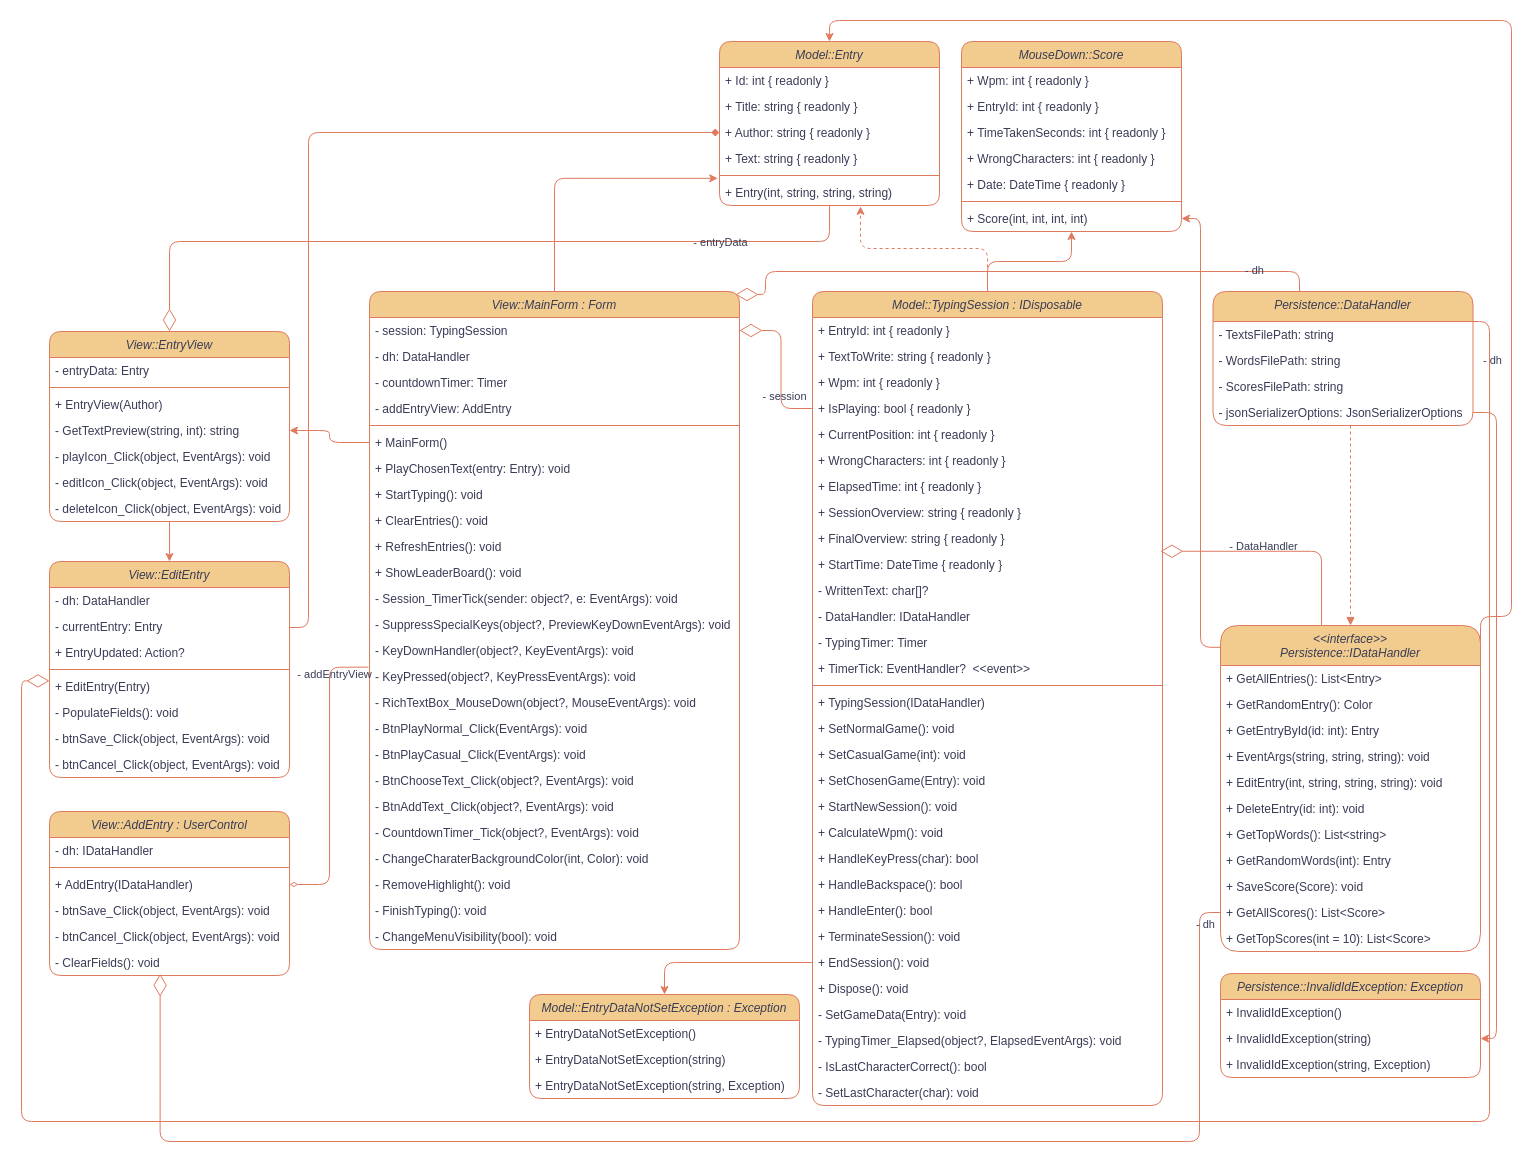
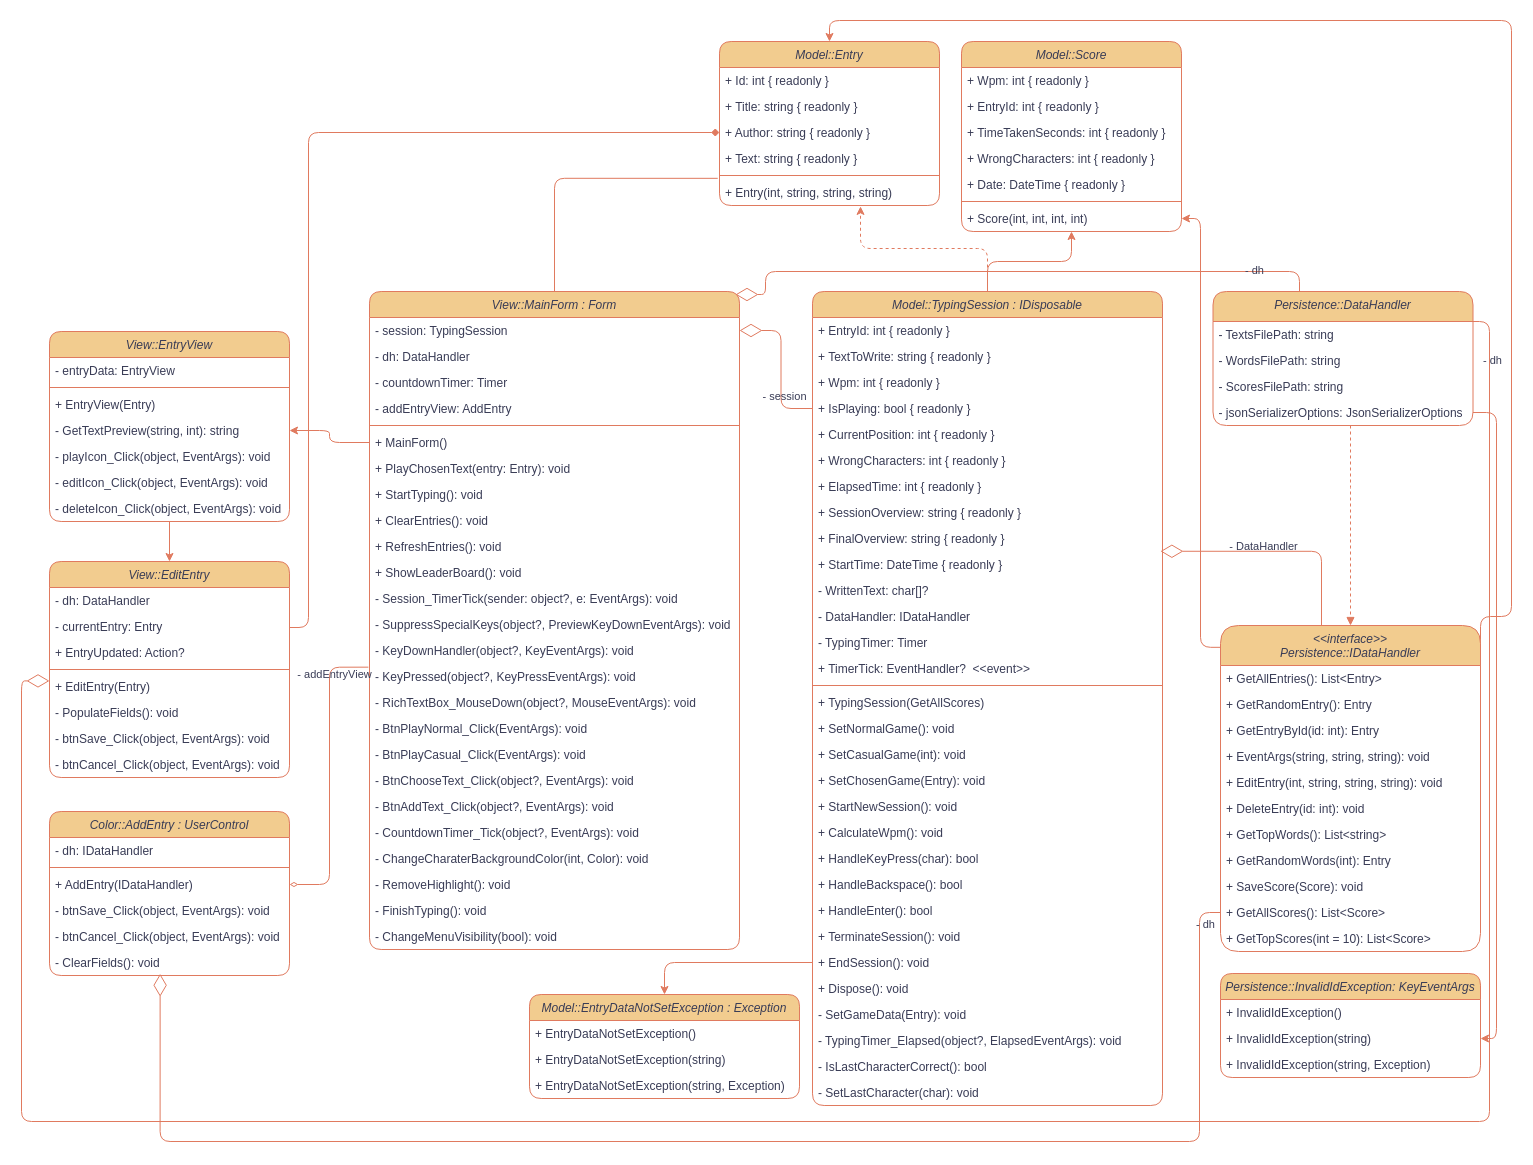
node "MouseDown::Score": label "MouseDown::Score" -> "Model::Score"
edge "View::MainForm : Form" -> "+ Entry(int, string, string, string)": arrowhead classic -> none
edge "Model::Entry" -> "View::EntryView": removed, label "- entryData"
node "- entryData: Entry": label "- entryData: Entry" -> "- entryData: EntryView"
node "+ EntryView(Author)": label "+ EntryView(Author)" -> "+ EntryView(Entry)"
node "+ TypingSession(IDataHandler)": label "+ TypingSession(IDataHandler)" -> "+ TypingSession(GetAllScores)"
node "+ GetRandomEntry(): Color": label "+ GetRandomEntry(): Color" -> "+ GetRandomEntry(): Entry"
node "View::AddEntry : UserControl": label "View::AddEntry : UserControl" -> "Color::AddEntry : UserControl"
node "Persistence::InvalidIdException: Exception": label "Persistence::InvalidIdException: Exception" -> "Persistence::InvalidIdException: KeyEventArgs"
